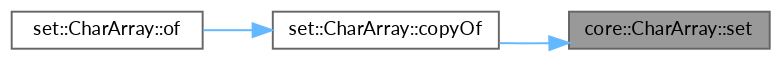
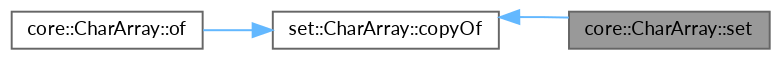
node "set::CharArray::of": label "set::CharArray::of" -> "core::CharArray::of"
edge "set::CharArray::copyOf" -> "core::CharArray::set": reversed
